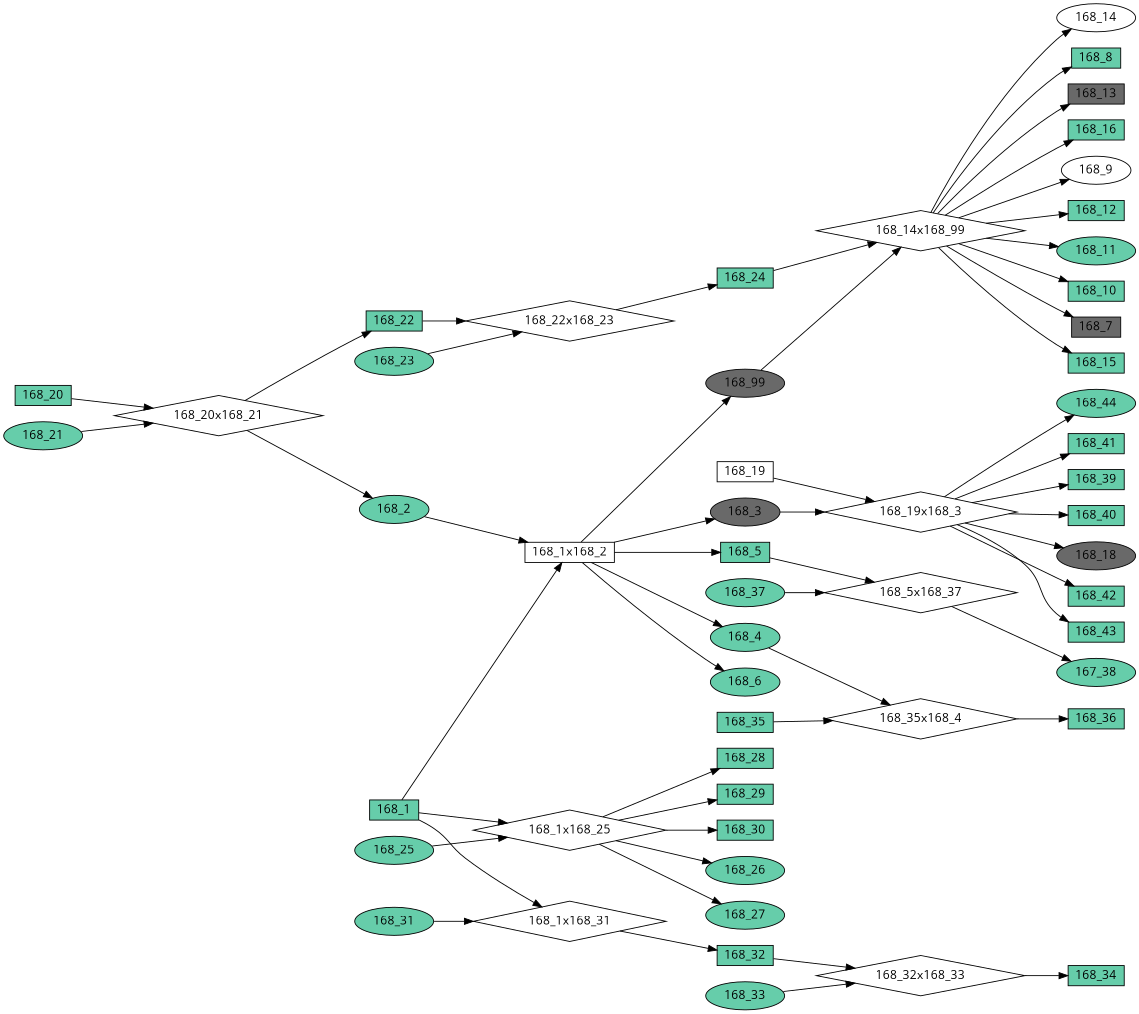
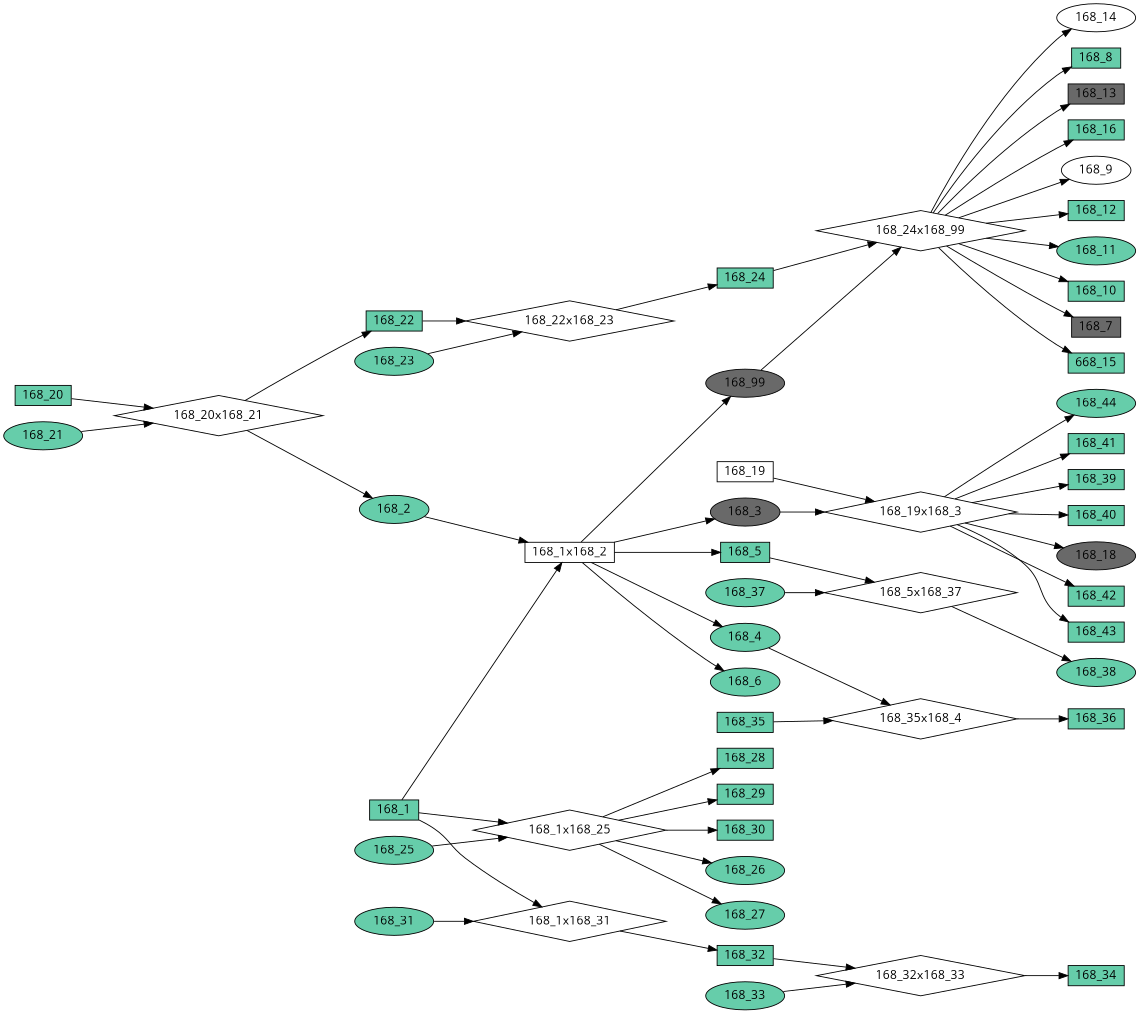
node "168_14x168_99": label "168_14x168_99" -> "168_24x168_99"
node "168_15": label "168_15" -> "668_15"
node "167_38": label "167_38" -> "168_38"
